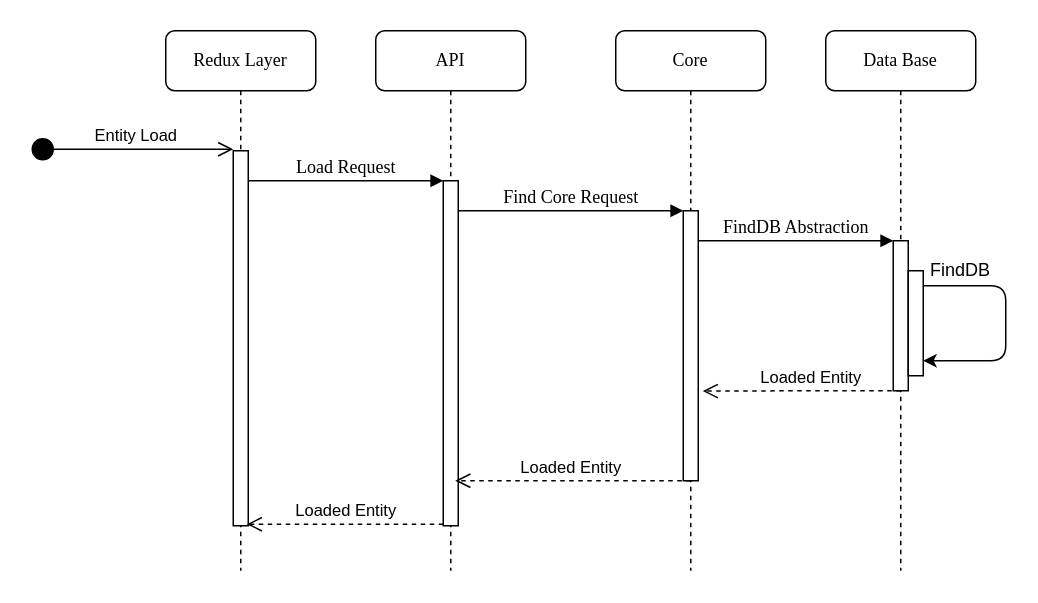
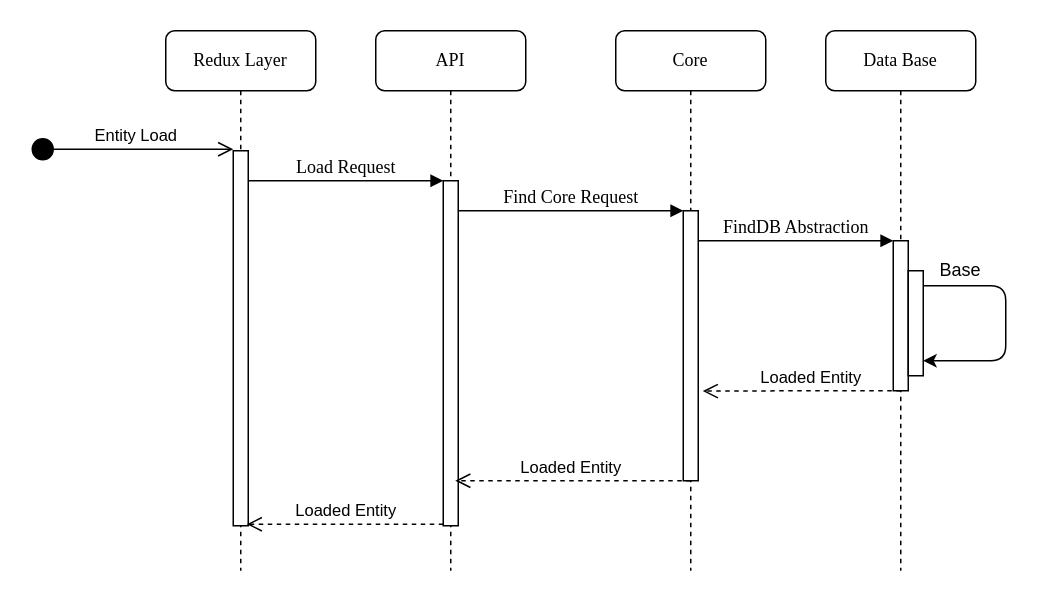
node "FindDB": label "FindDB" -> "Base"
